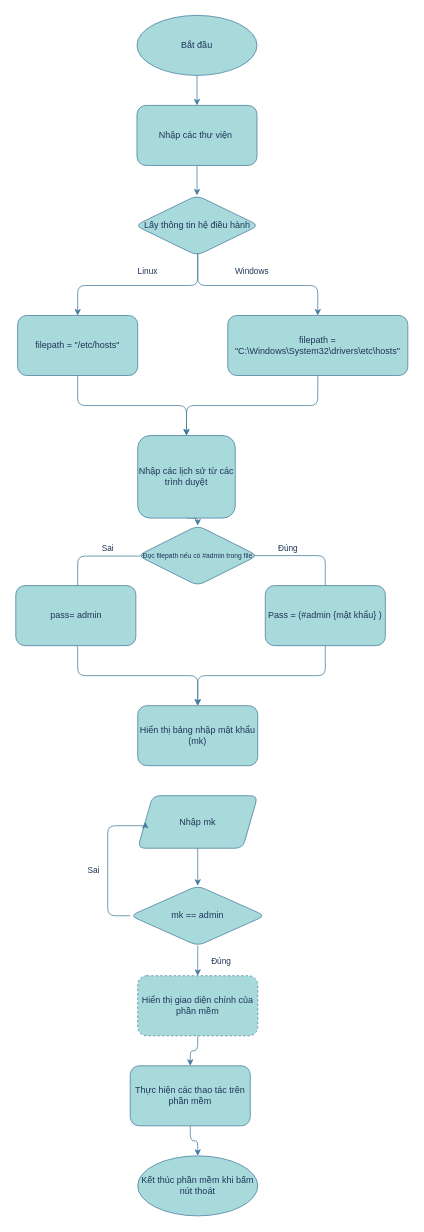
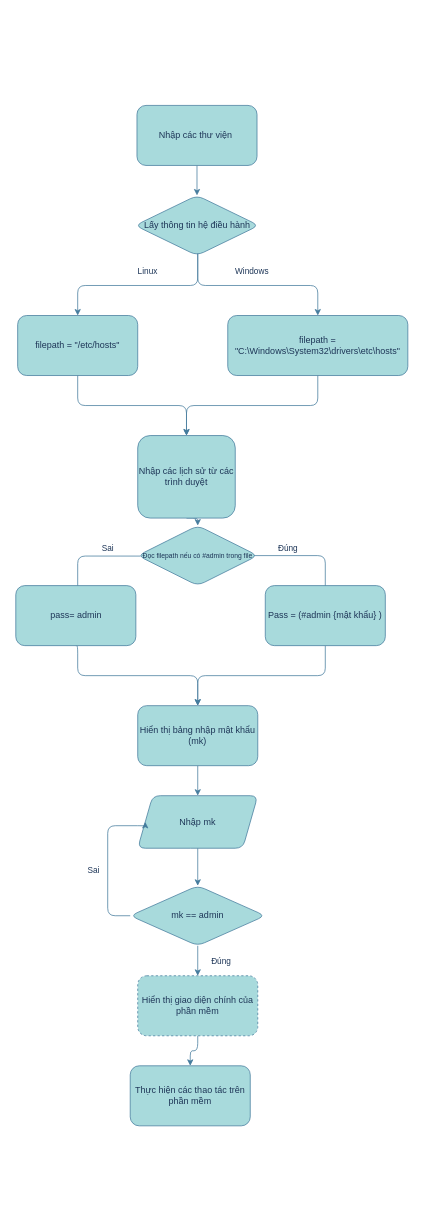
node "Bắt đầu": removed
edge "Bắt đầu" -> "Nhập các thư viện": removed
edge "Hiển thị bảng nhập mật khẩu (mk)" -> "Nhập mk": added
edge "Thực hiện các thao tác trên phần mềm" -> "Kết thúc phần mềm khi bấm nút thoát": removed
node "Kết thúc phần mềm khi bấm nút thoát": removed
